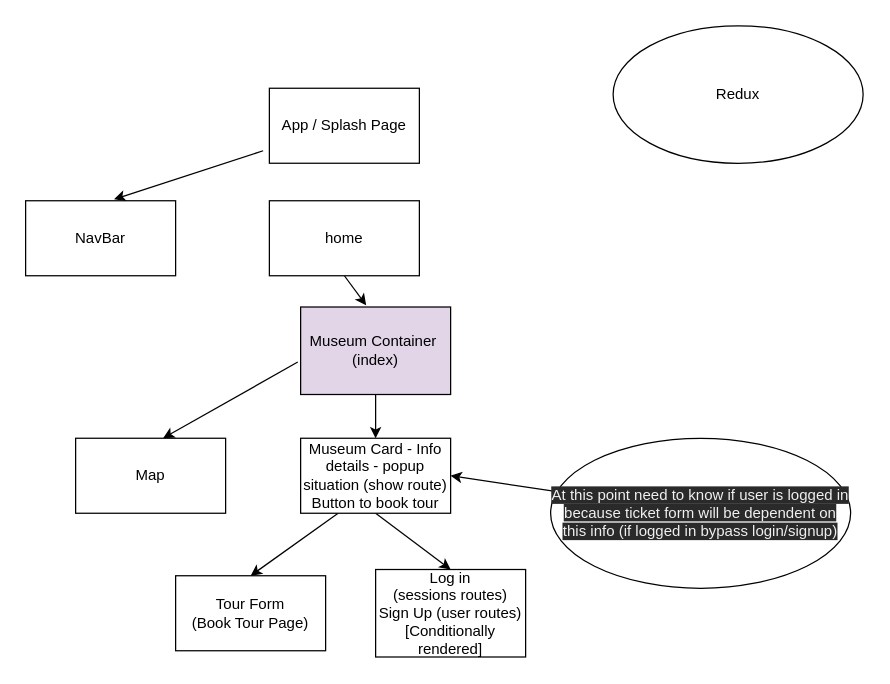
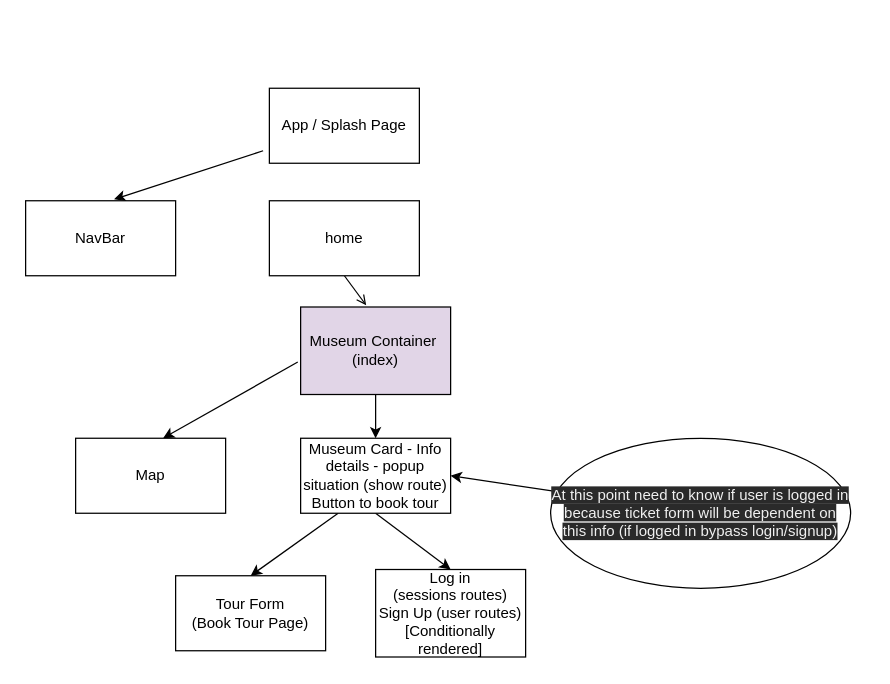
node "Redux": removed
edge "home" -> "Museum Container (index)": arrowhead classic -> open
